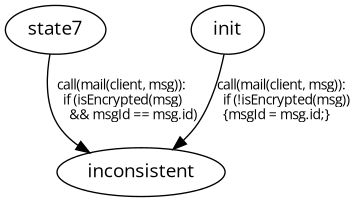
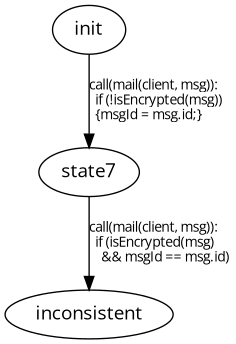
edge "init" -> "inconsistent": now "init" -> "state7"
